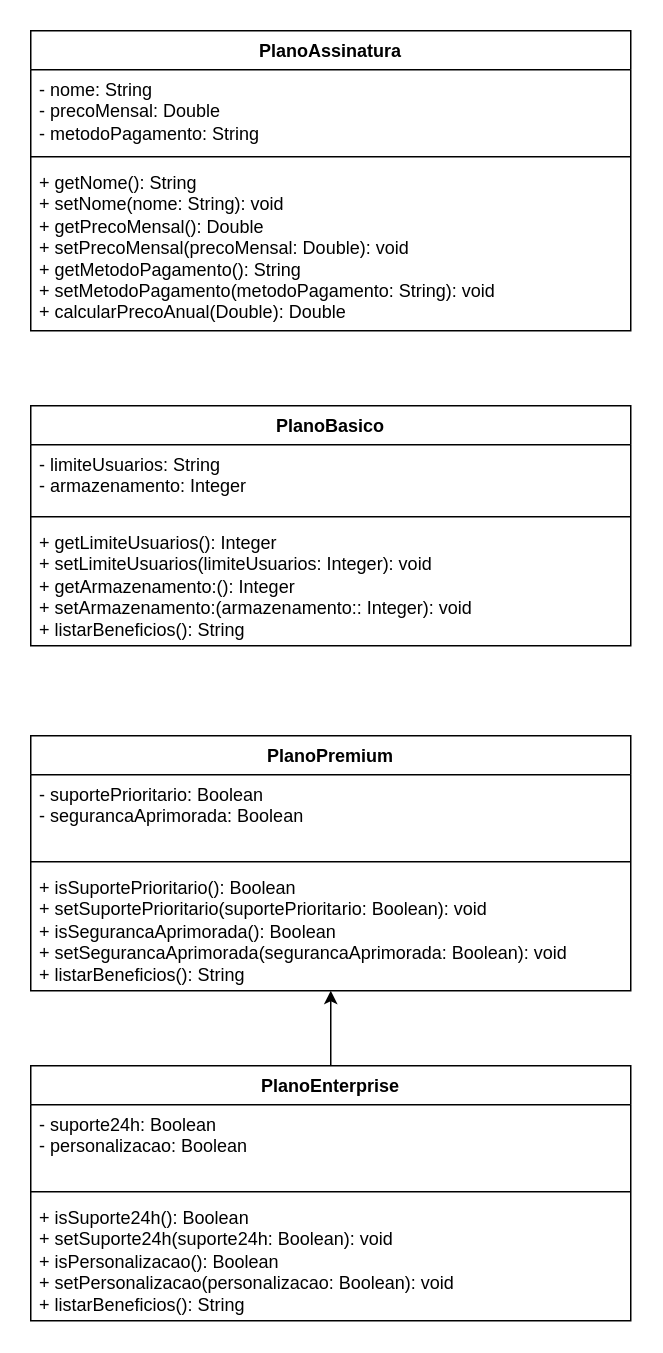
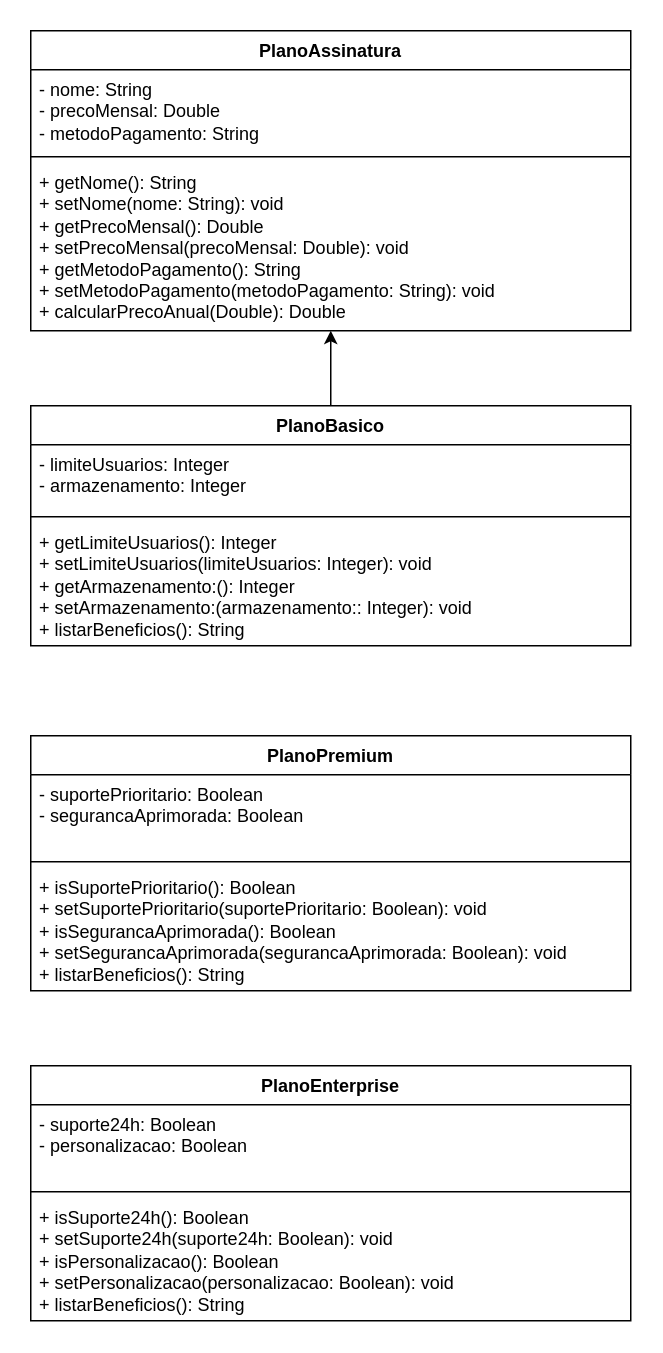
edge "PlanoBasico" -> "PlanoAssinatura": added
node "- limiteUsuarios: String - armazenamento: Integer": label "- limiteUsuarios: String - armazenamento: Integer" -> "- limiteUsuarios: Integer - armazenamento: Integer"
edge "PlanoEnterprise" -> "PlanoPremium": removed
